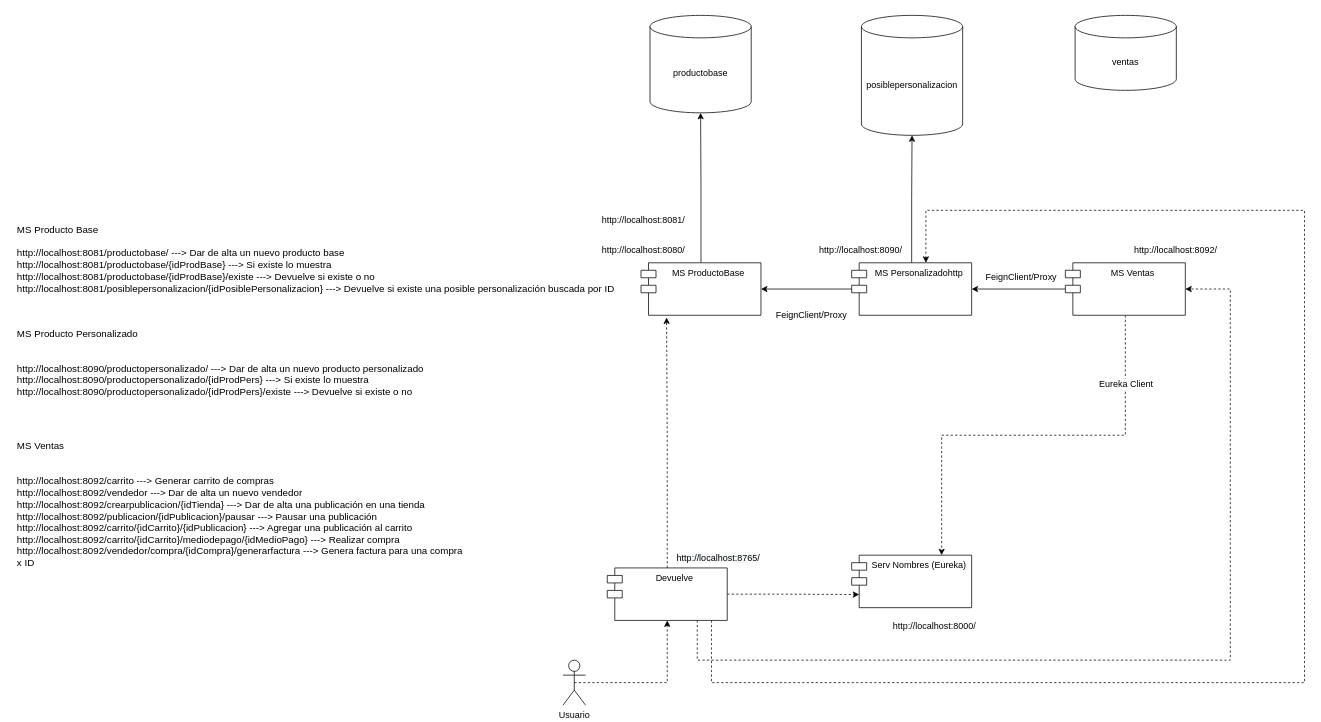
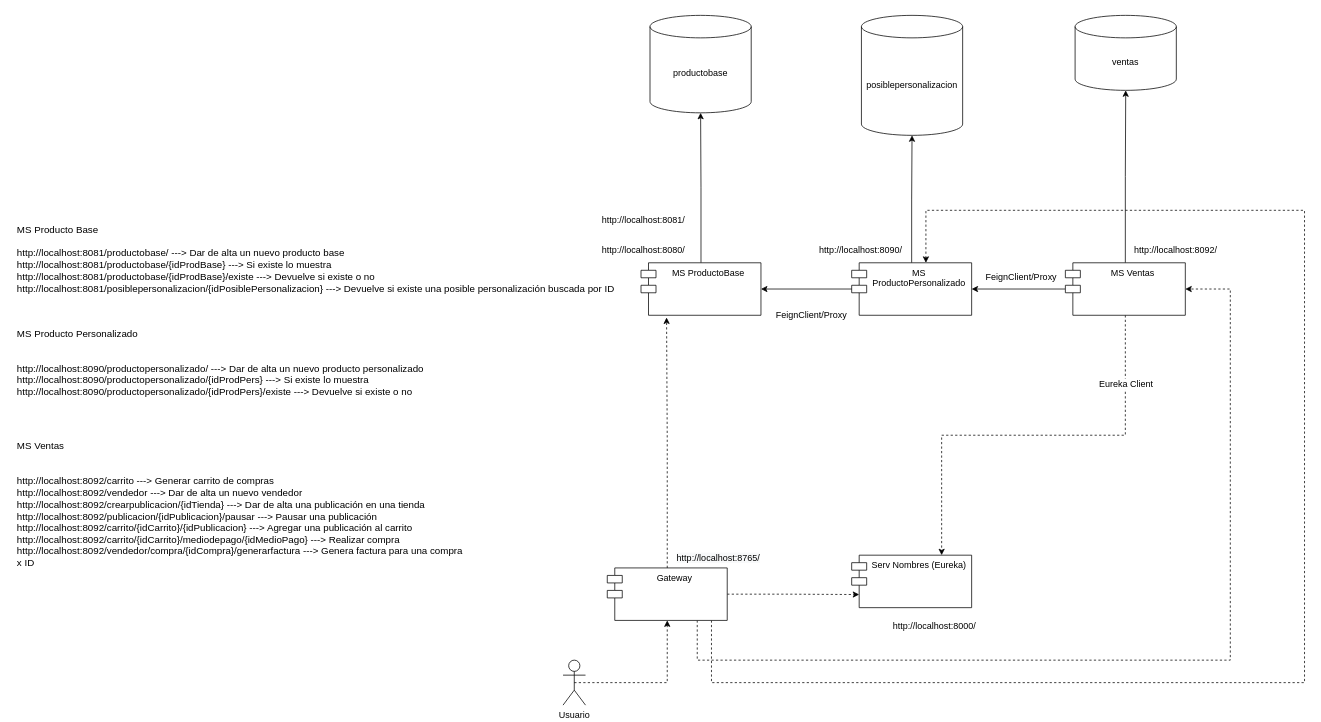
edge "MS Ventas" -> "ventas": added
node "MS Personalizadohttp": label "MS Personalizadohttp" -> "MS ProductoPersonalizado"
node "Devuelve": label "Devuelve" -> "Gateway"
